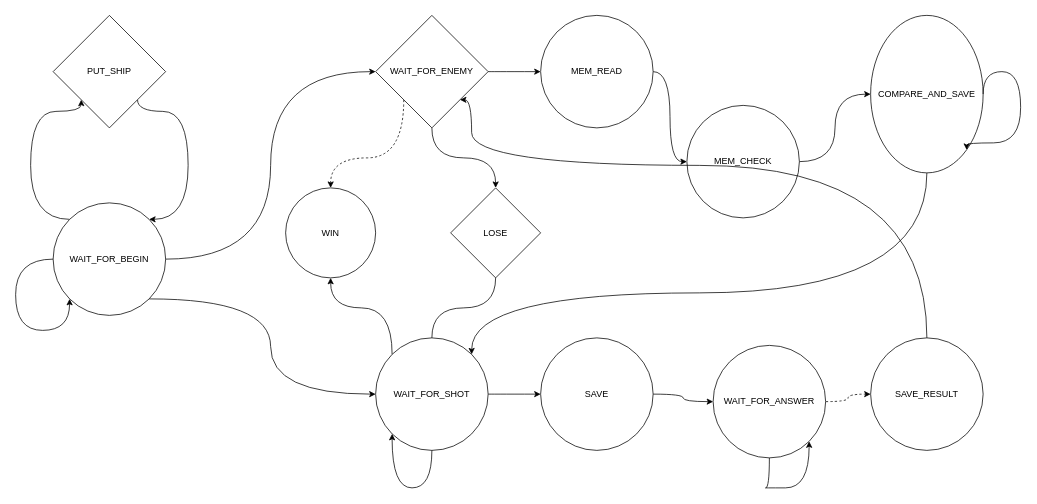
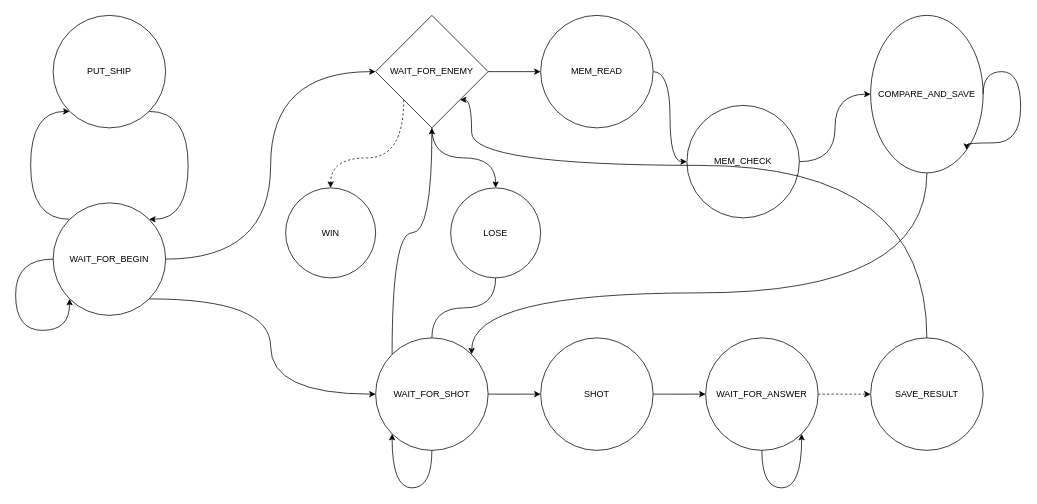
node "PUT_SHIP": shape diamond -> ellipse
node "LOSE": shape diamond -> ellipse
edge "WAIT_FOR_SHOT" -> "WIN": now "WAIT_FOR_SHOT" -> "WAIT_FOR_ENEMY"
node "SAVE": label "SAVE" -> "SHOT"
node "WAIT_FOR_ANSWER": moved (769, 402) -> (762, 394)
